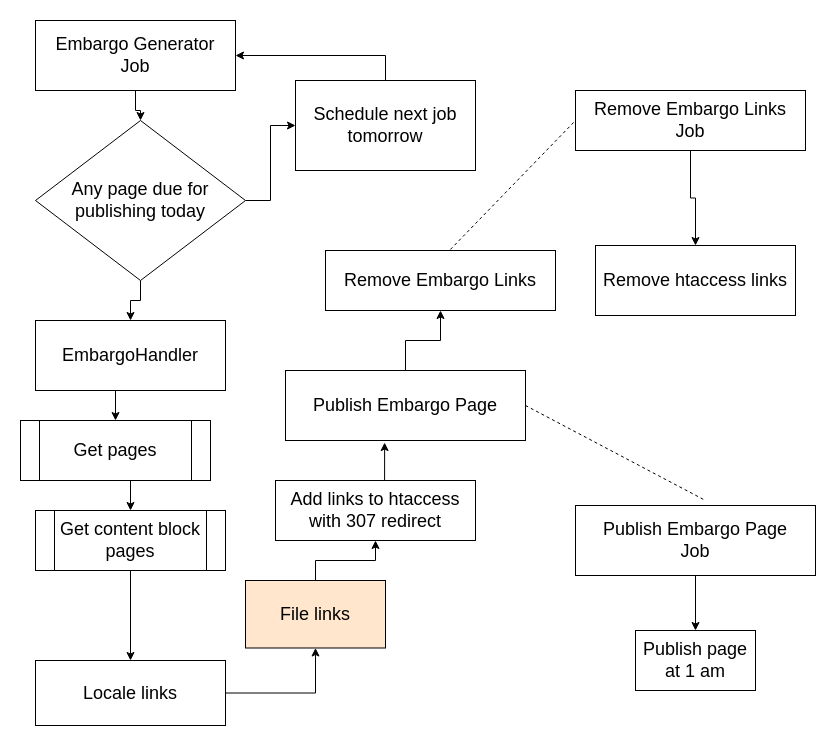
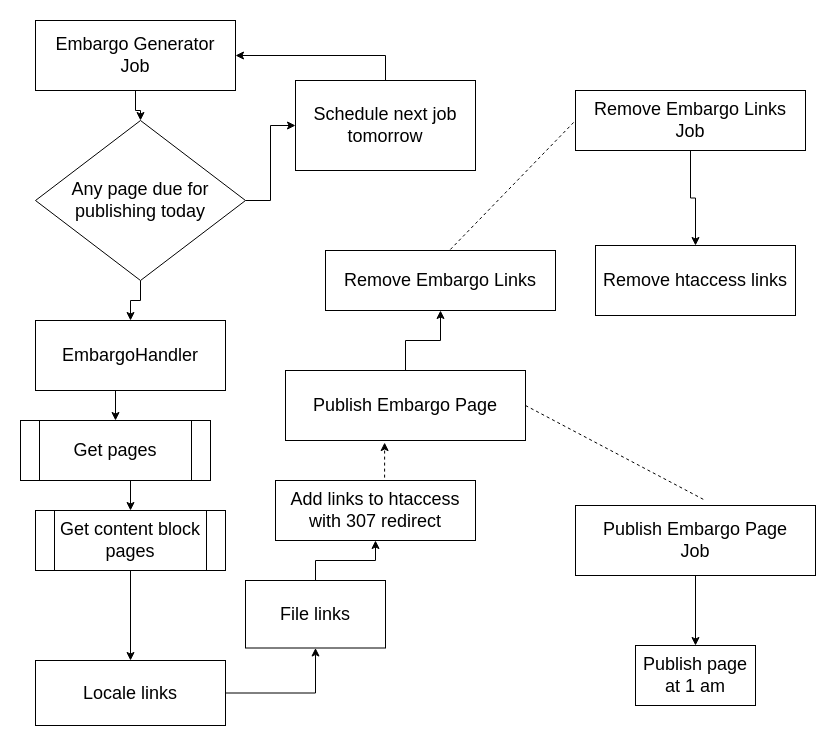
edge "Add links to htaccess with 307 redirect" -> "Publish Embargo Page": style solid -> dashed
node "File links": fillcolor #ffe6cc -> #ffffff
node "Publish page at 1 am": moved (696, 661) -> (696, 676)
